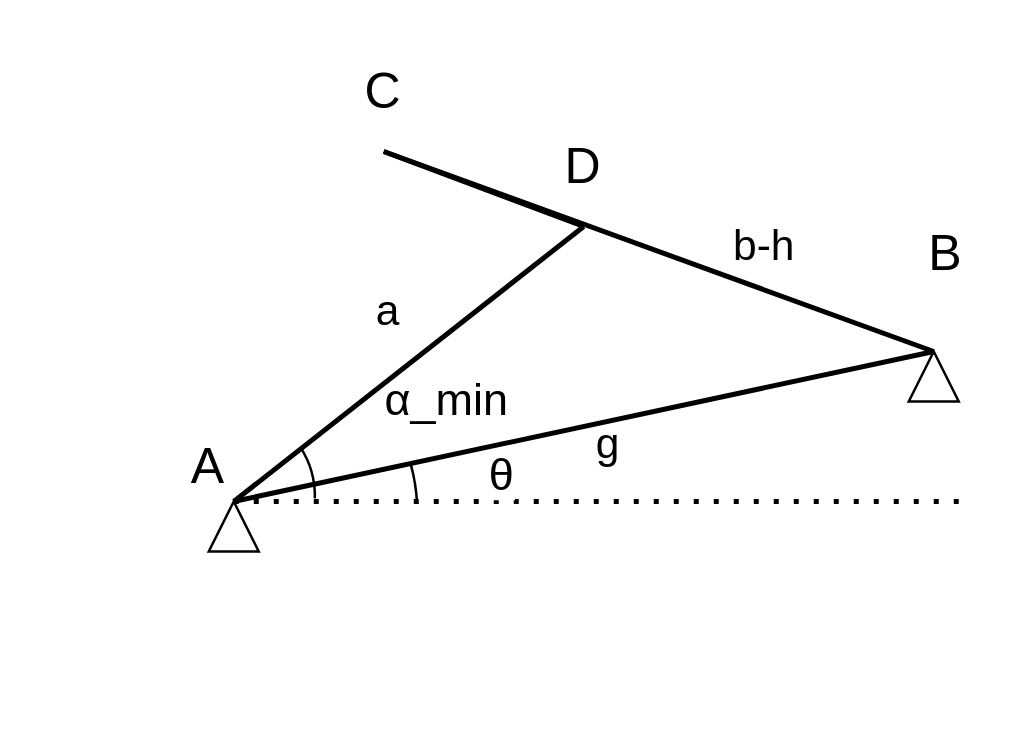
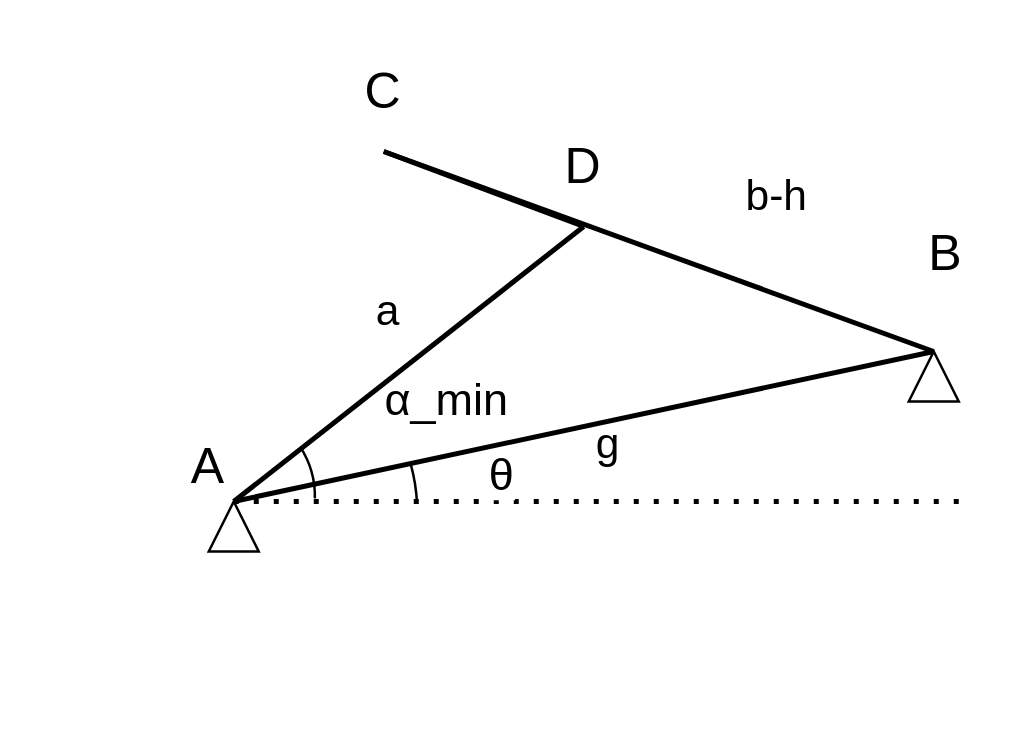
node "b-h": moved (765, 249) -> (778, 199)
